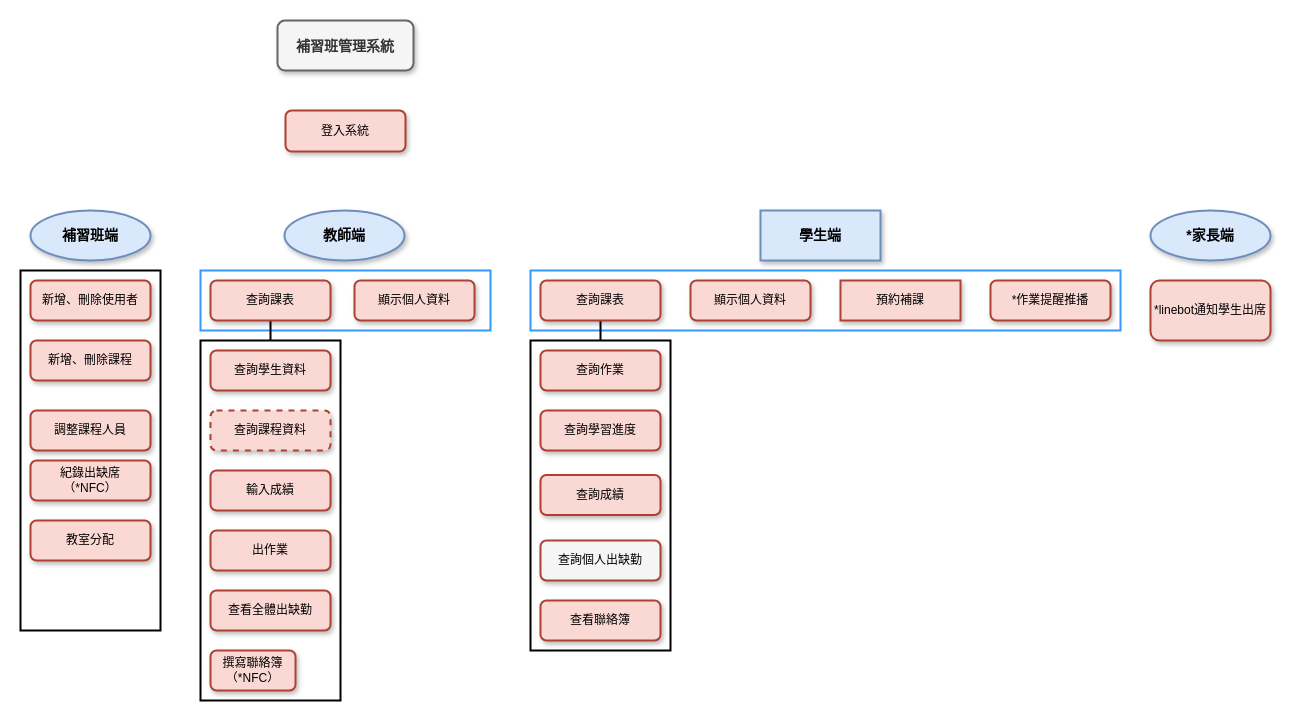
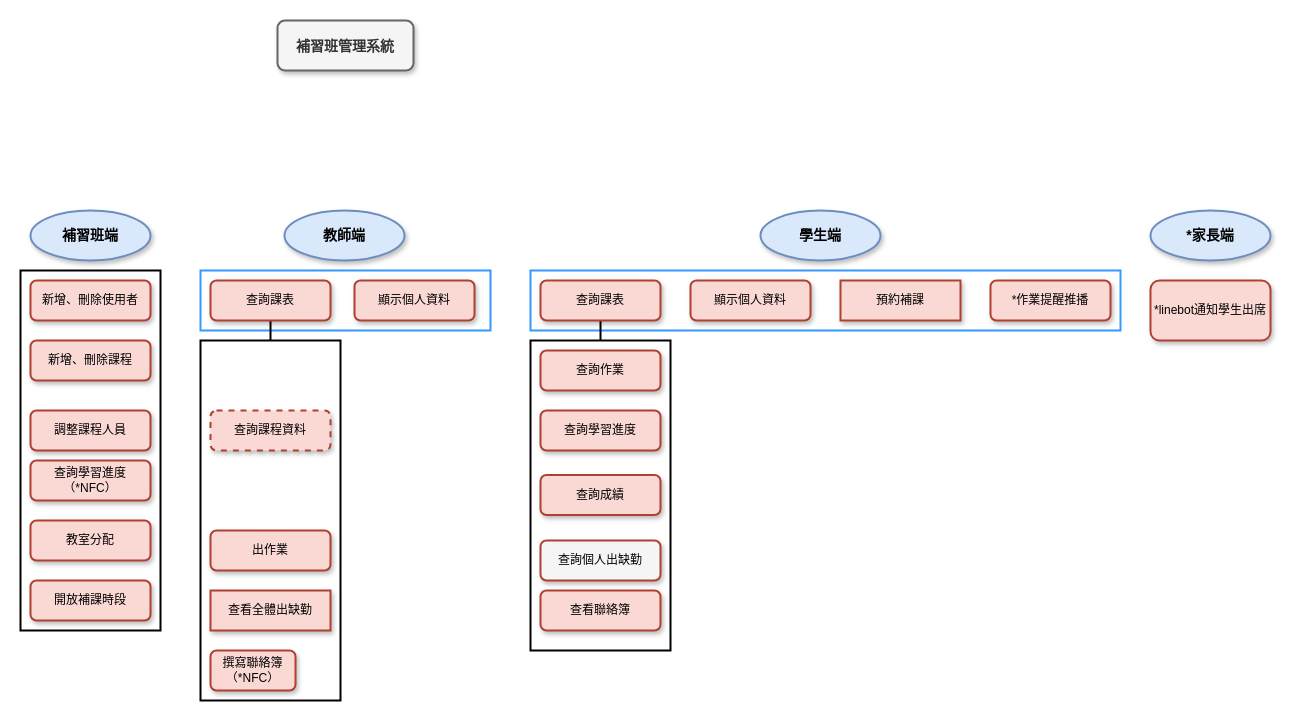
node "登入系統": removed
node "學生端": shape rectangle -> ellipse
node "查詢學生資料": removed
node "紀錄出缺席 （*NFC）": label "紀錄出缺席 （*NFC）" -> "查詢學習進度 （*NFC）"
node "輸入成績": removed
node "開放補課時段": added
node "查看全體出缺勤": shape rounded rectangle -> rectangle
node "查看聯絡簿": moved (601, 621) -> (601, 611)
